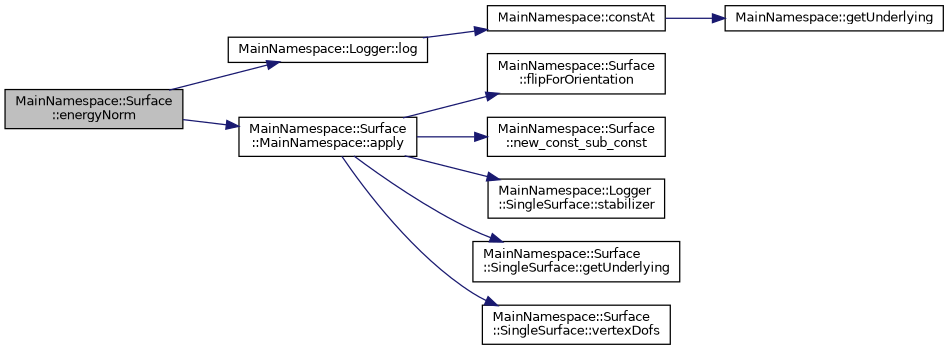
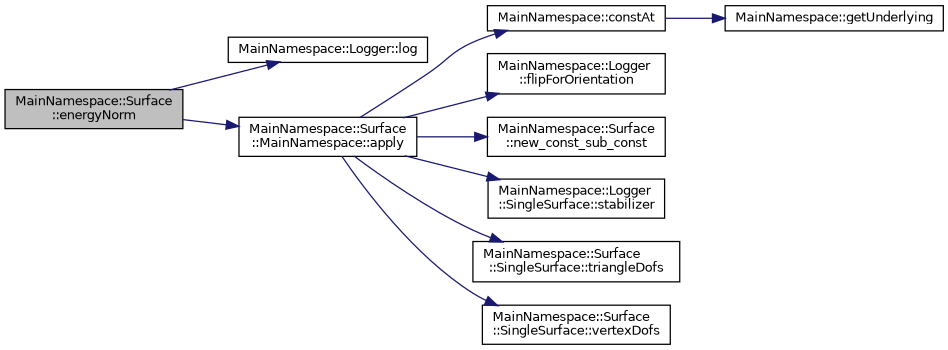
edge "MainNamespace::Logger::log" -> "MainNamespace::constAt": now "MainNamespace::Surface ::MainNamespace::apply" -> "MainNamespace::constAt"
node "MainNamespace::Surface ::flipForOrientation": label "MainNamespace::Surface ::flipForOrientation" -> "MainNamespace::Logger ::flipForOrientation"
node "MainNamespace::Surface ::SingleSurface::getUnderlying": label "MainNamespace::Surface ::SingleSurface::getUnderlying" -> "MainNamespace::Surface ::SingleSurface::triangleDofs"
